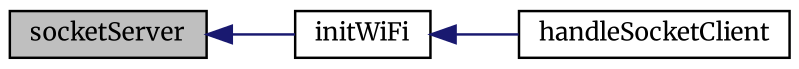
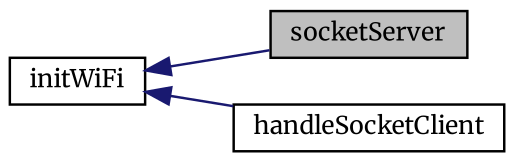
edge "initWiFi" -> "socketServer": reversed
